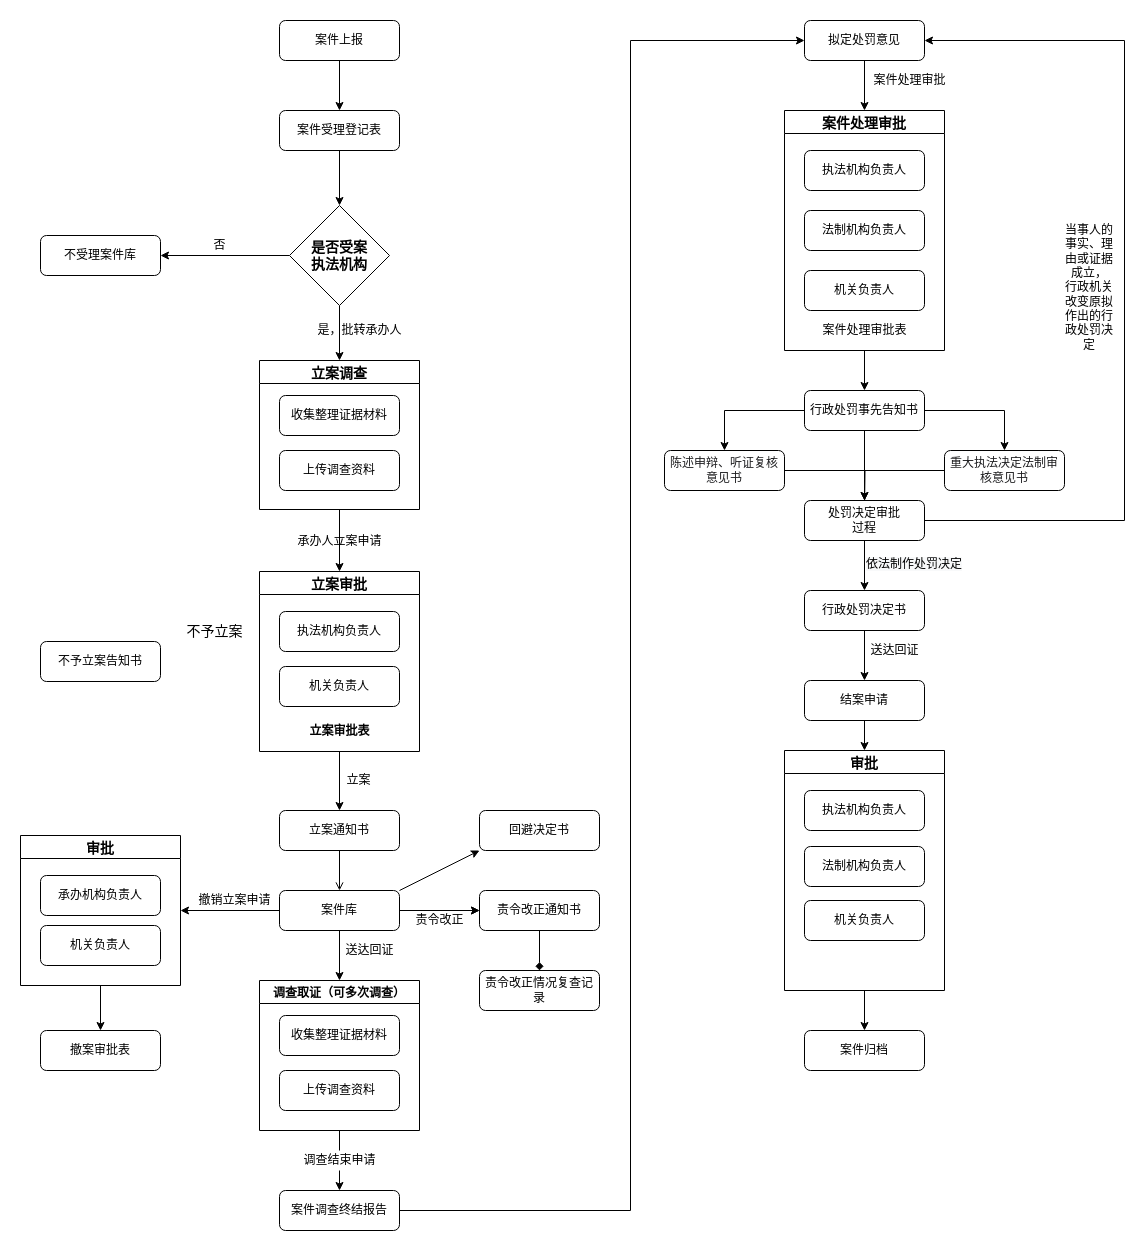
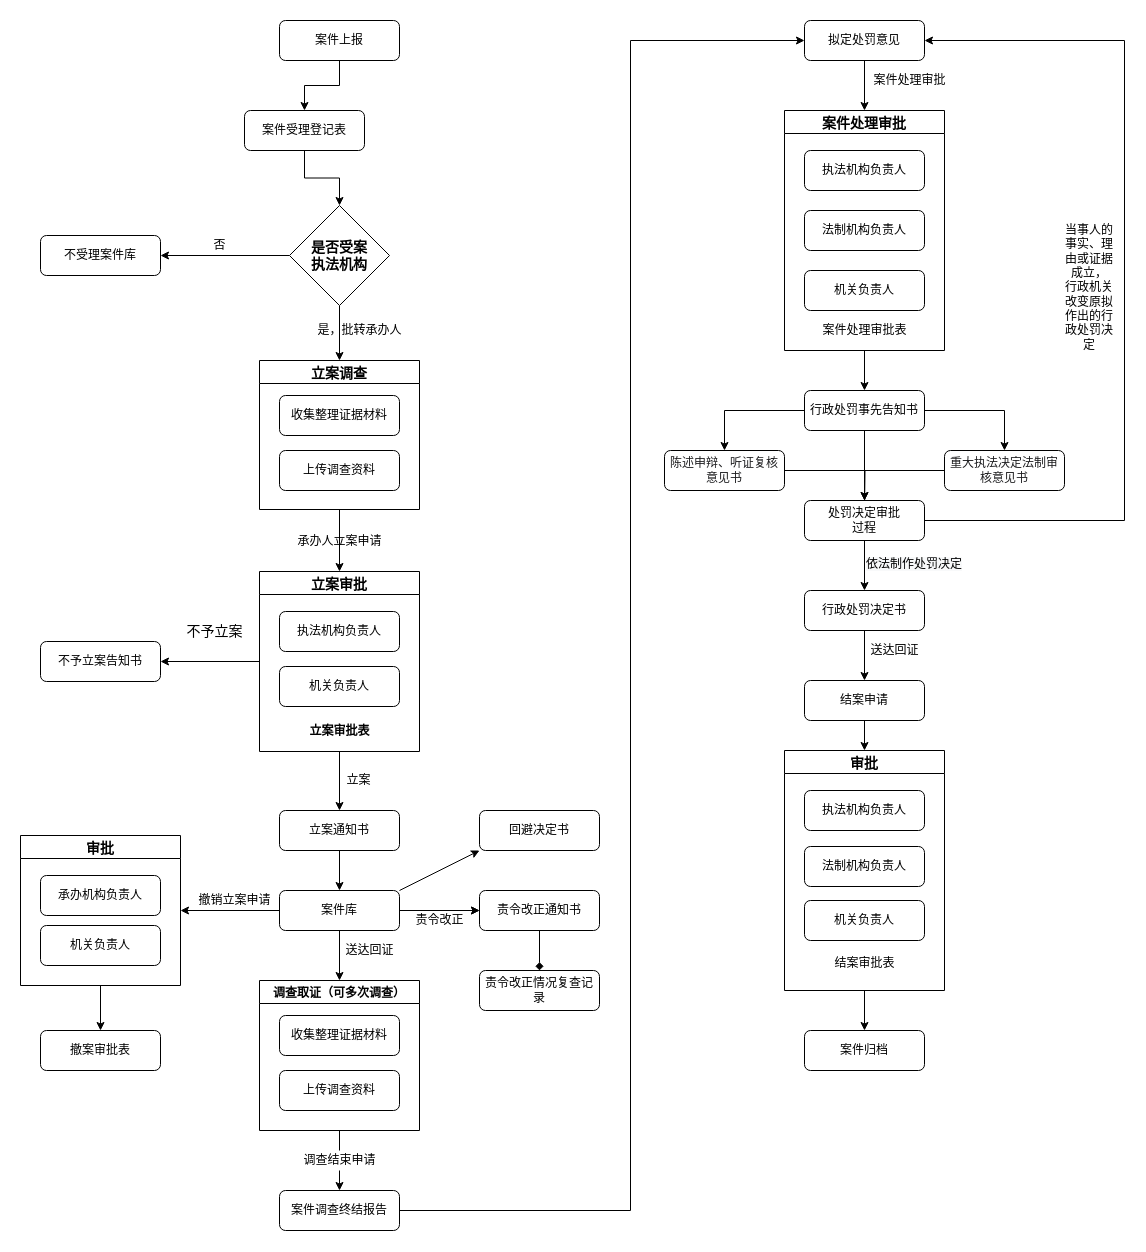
node "案件受理登记表": moved (340, 131) -> (305, 131)
edge "立案审批" -> "不予立案告知书": added
edge "立案通知书" -> "案件库": arrowhead open -> classic
node "结案审批表": added
